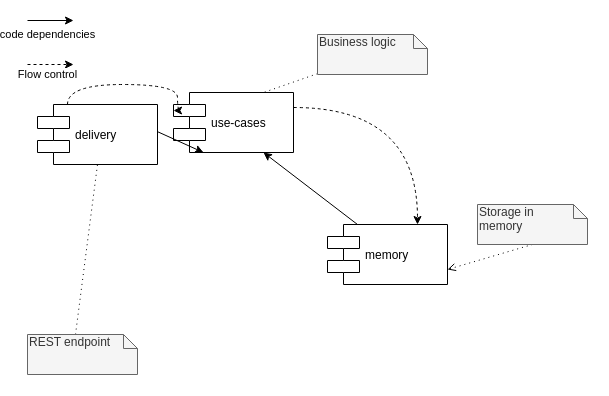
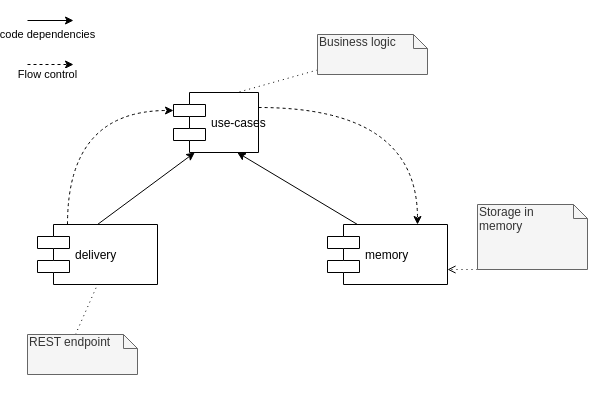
node "use-cases": size 120x60 -> 85x60
node "delivery": moved (98, 135) -> (98, 255)
node "Storage in memory": size 110x40 -> 110x65
